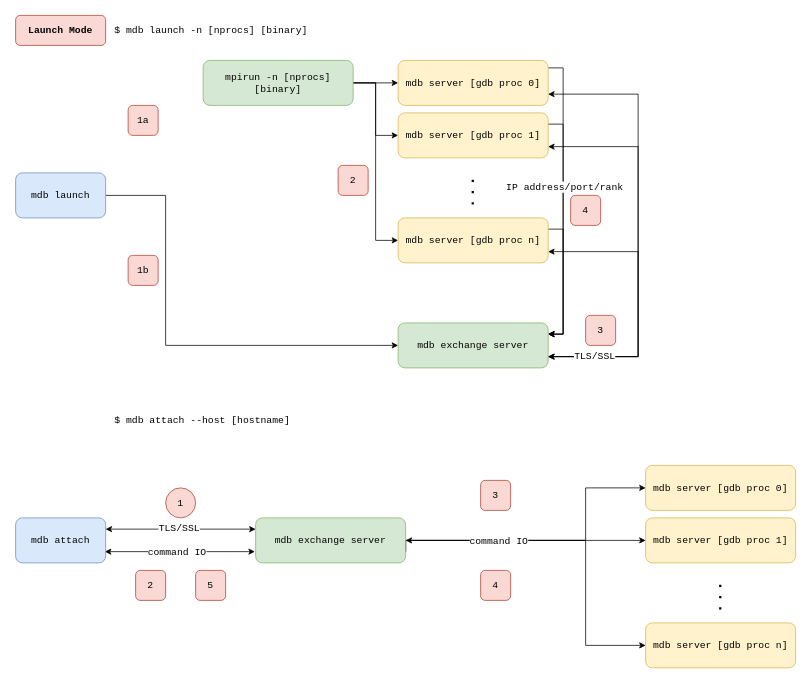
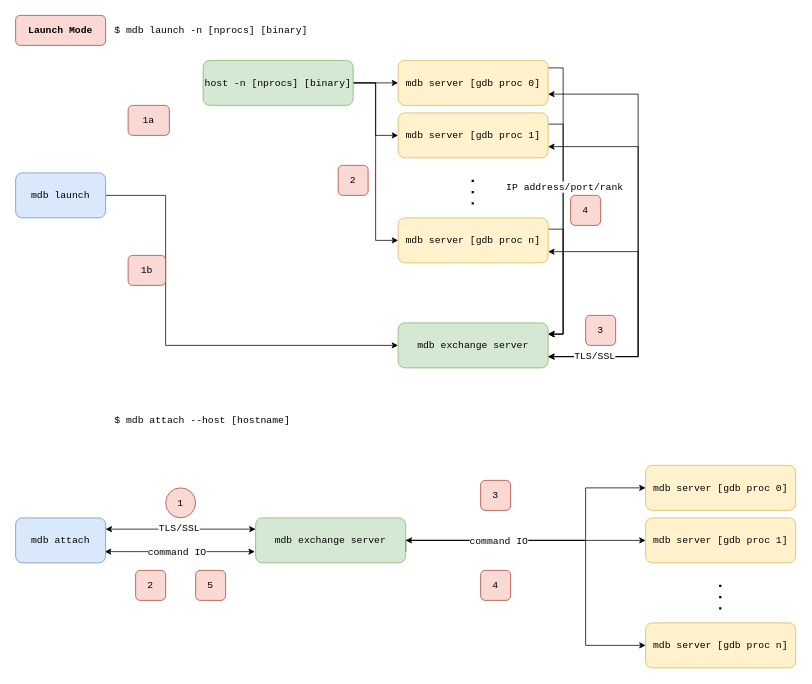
node "mpirun -n [nprocs] [binary]": label "mpirun -n [nprocs] [binary]" -> "host -n [nprocs] [binary]"
node "1a": size 30x30 -> 41x30
node "1b": size 30x30 -> 38x30
